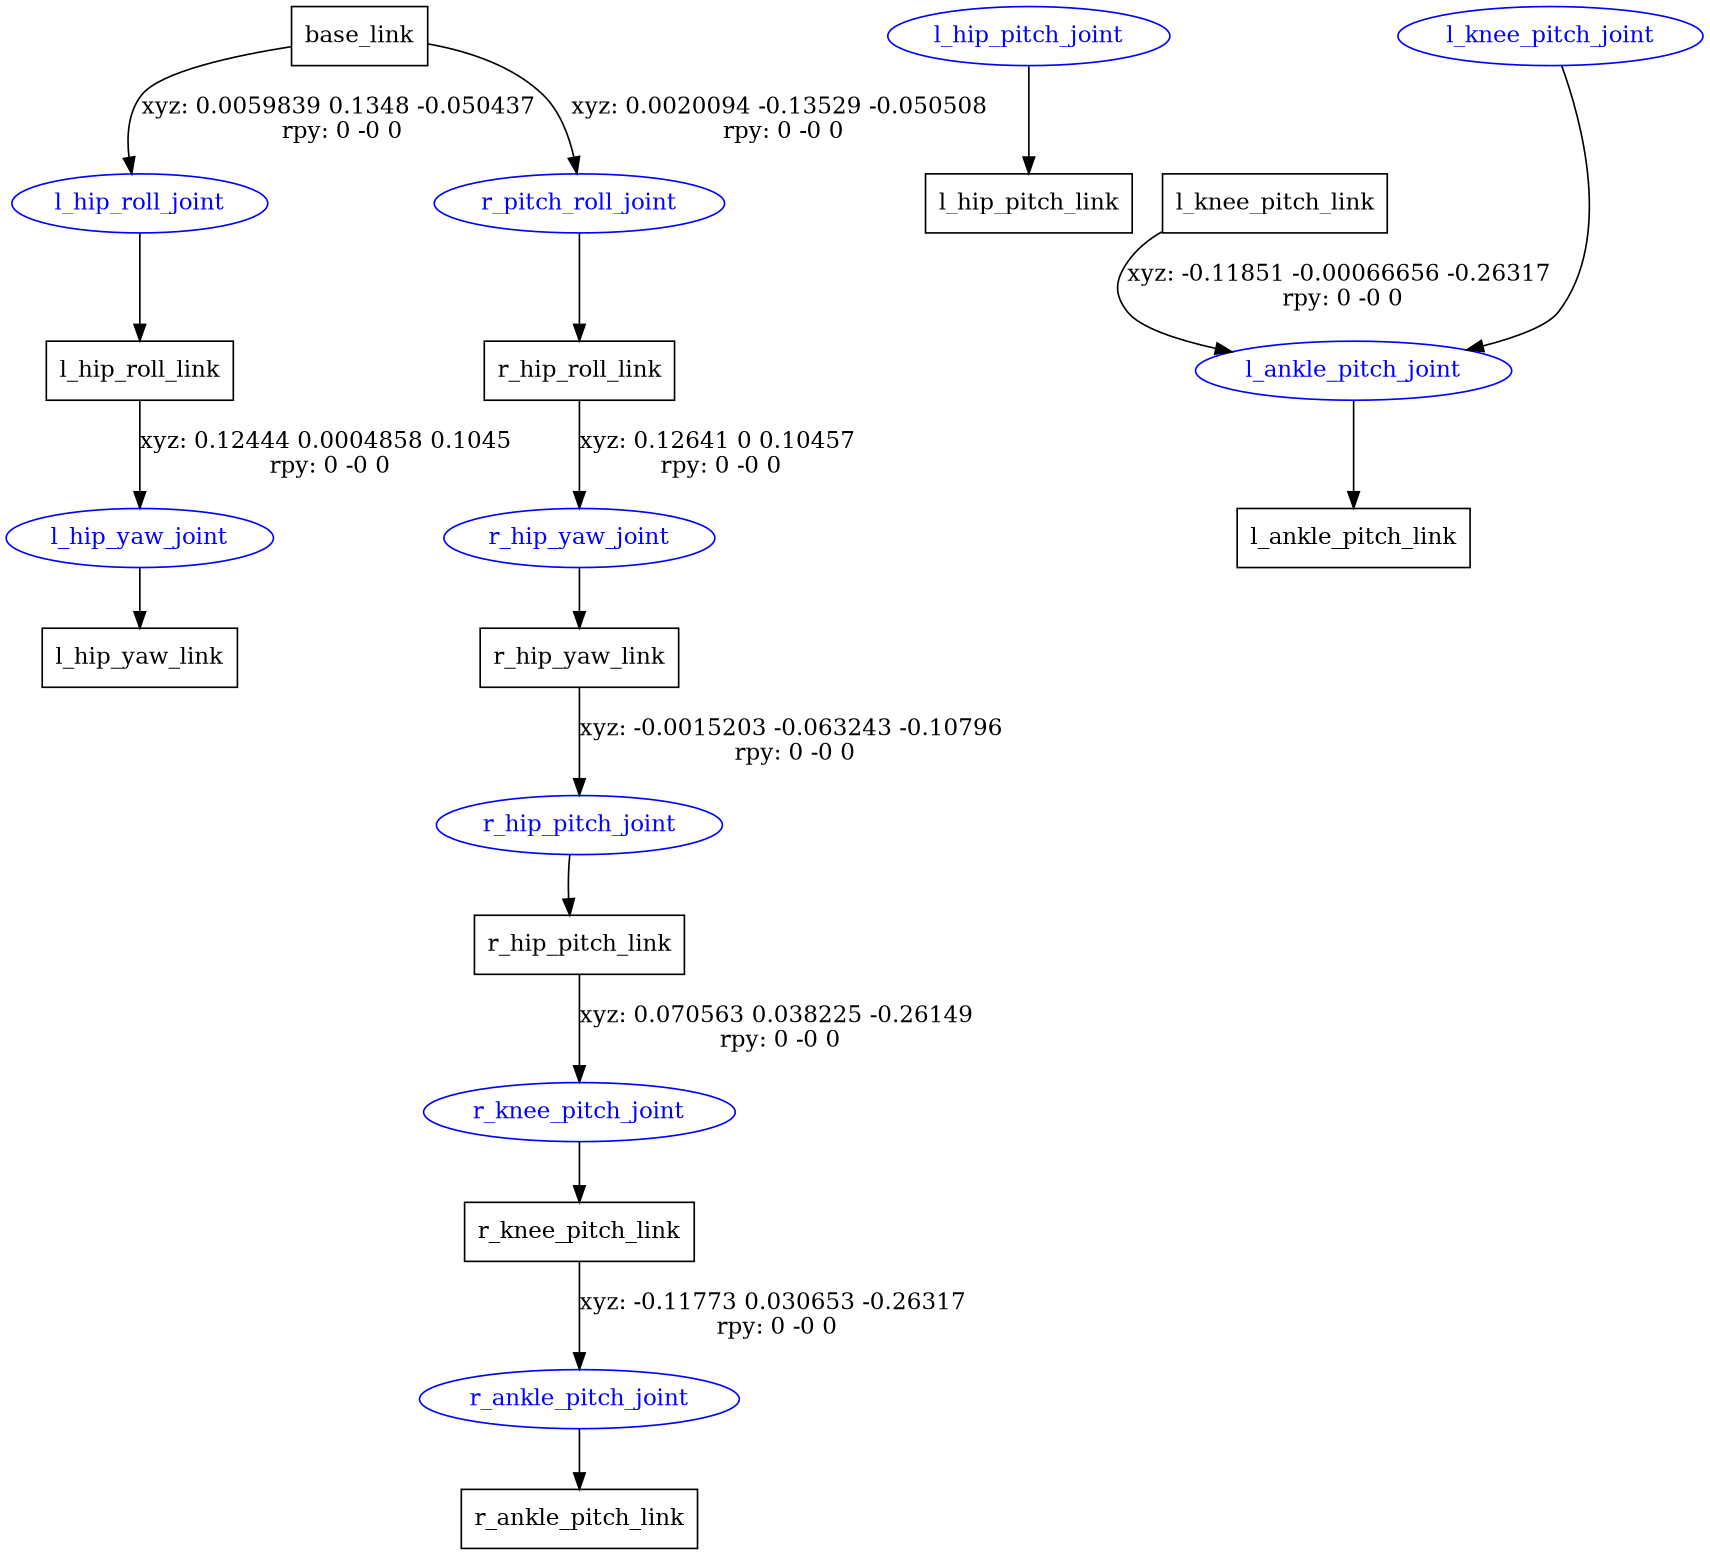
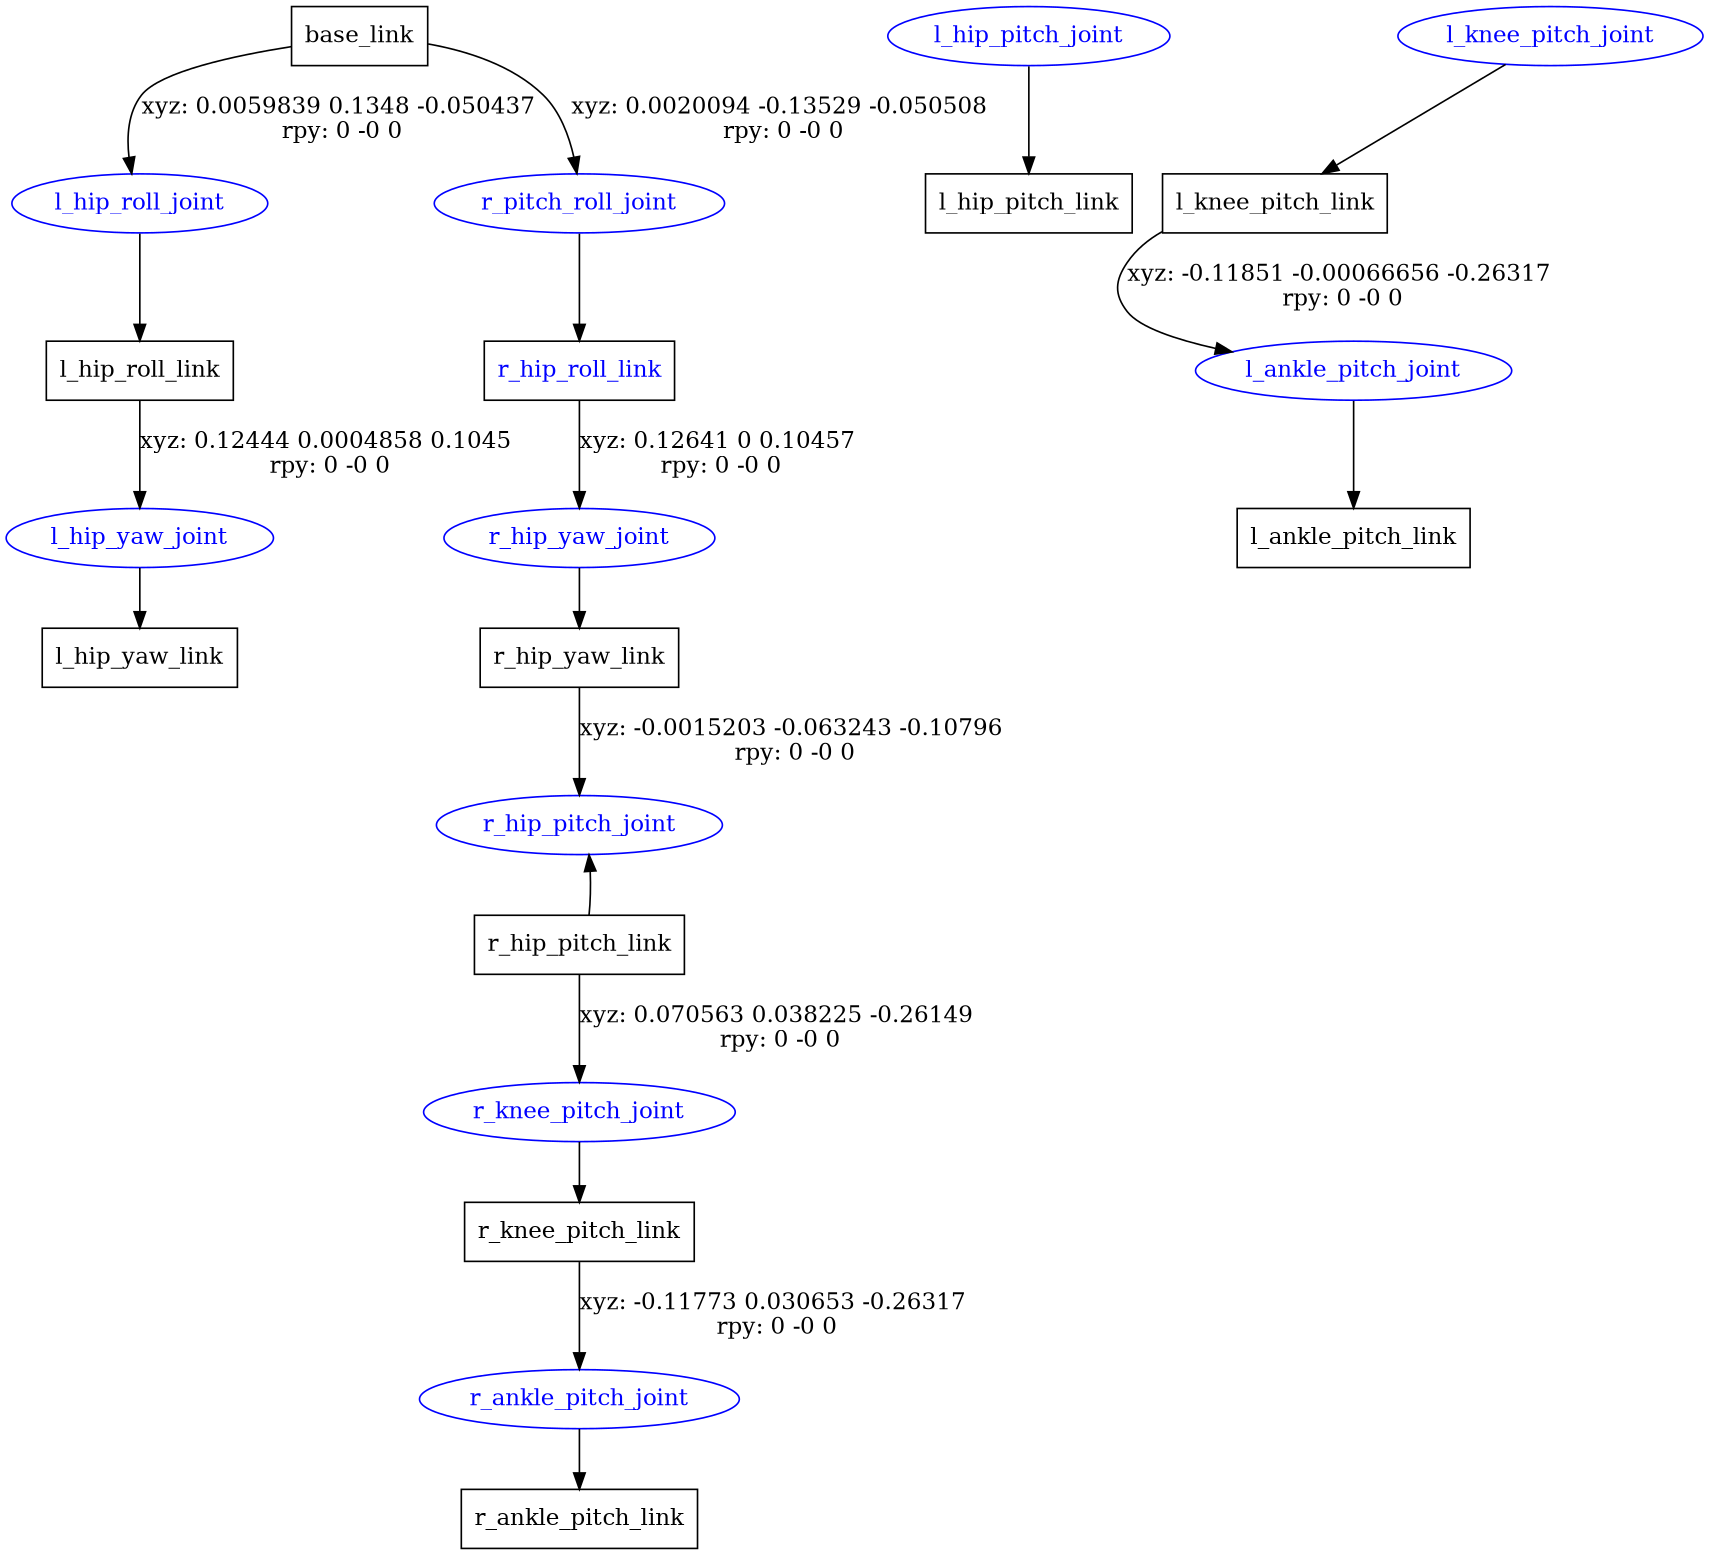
edge "l_knee_pitch_joint" -> "l_ankle_pitch_joint": now "l_knee_pitch_joint" -> "l_knee_pitch_link"
node "r_hip_roll_link": fontcolor black -> blue
edge "r_hip_pitch_joint" -> "r_hip_pitch_link": reversed
